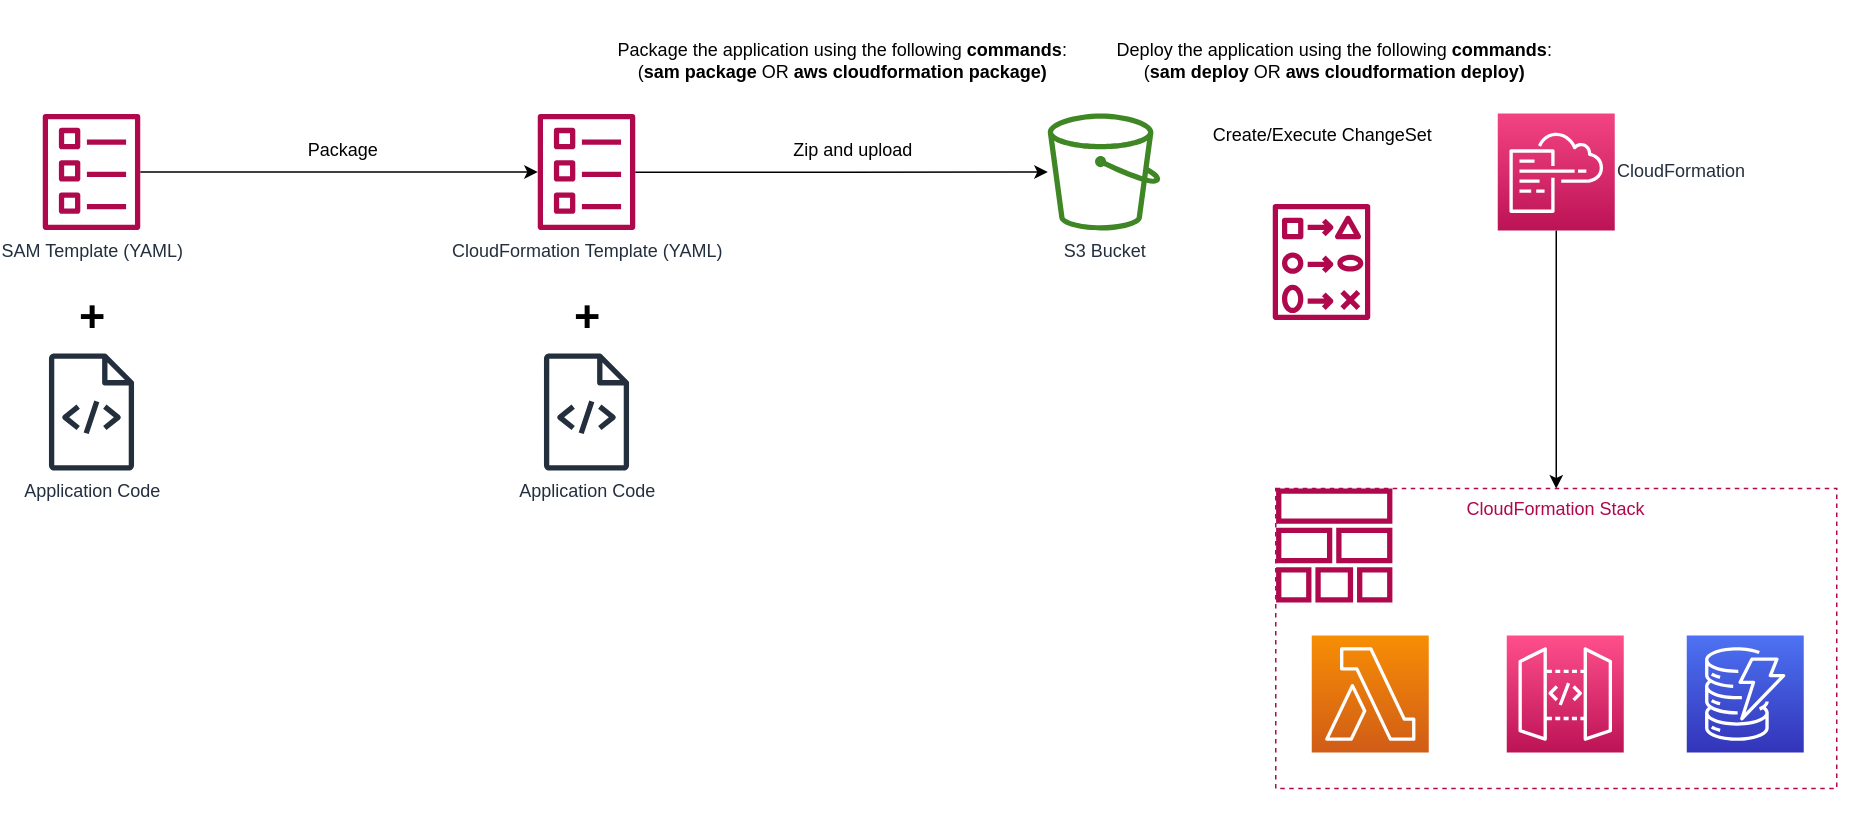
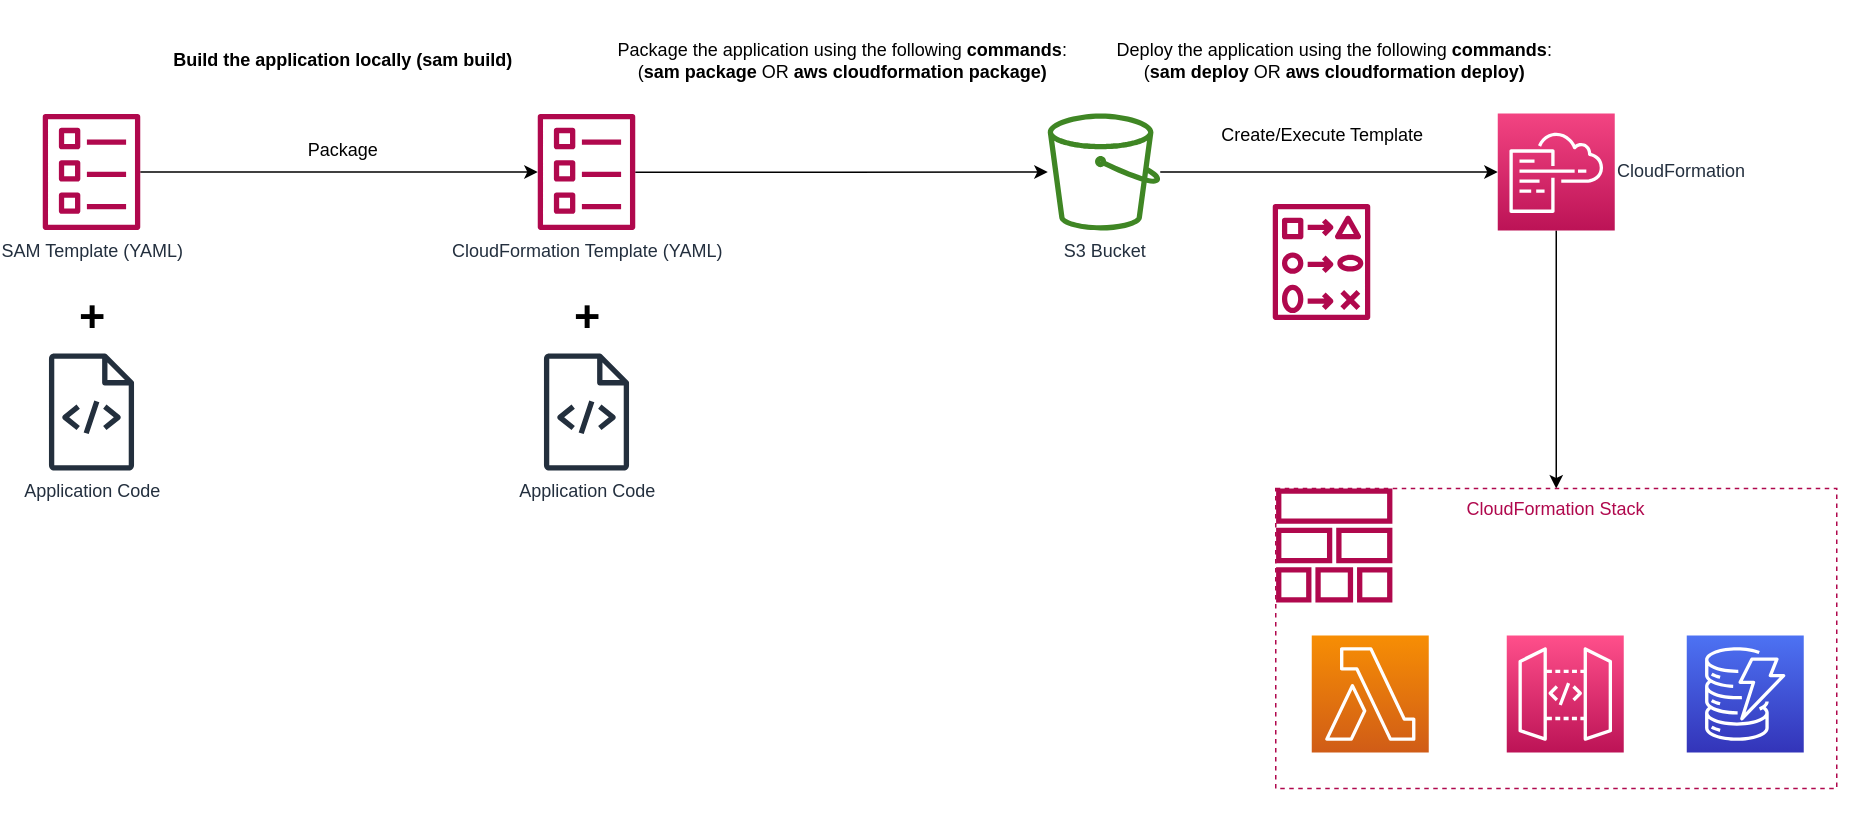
node "Build the application locally (sam build)": added
node "Create/Execute ChangeSet": label "Create/Execute ChangeSet" -> "Create/Execute Template"
node "Zip and upload": removed
edge "S3 Bucket" -> "CloudFormation": added
